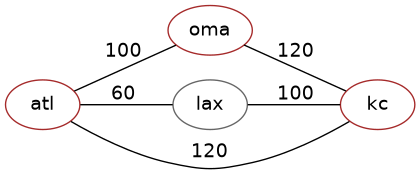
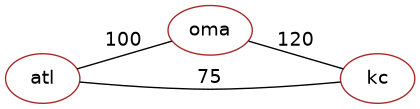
node "lax": removed
edge "atl" -- "kc": label "120" -> "75"
